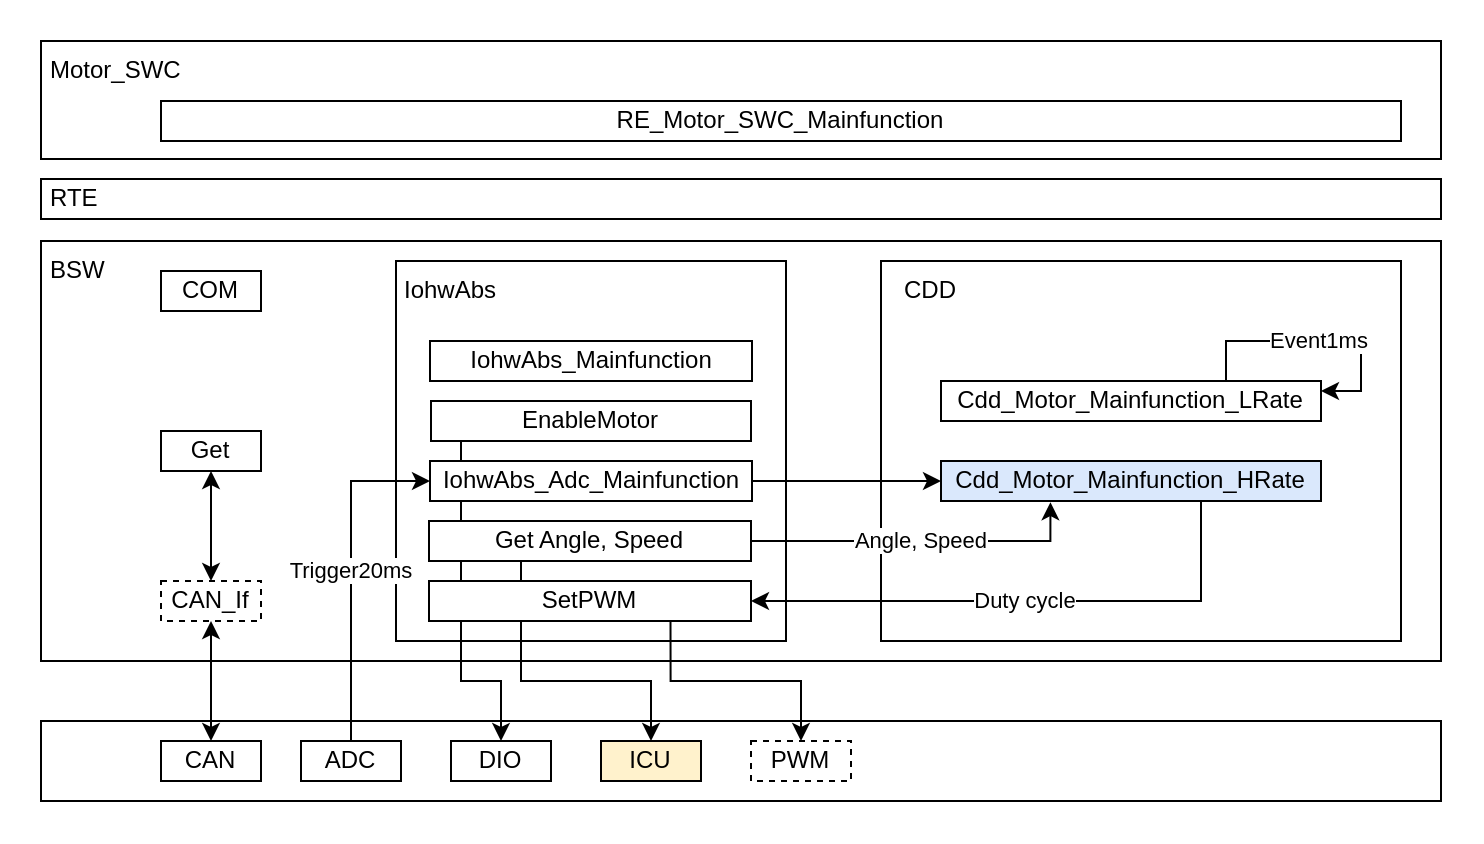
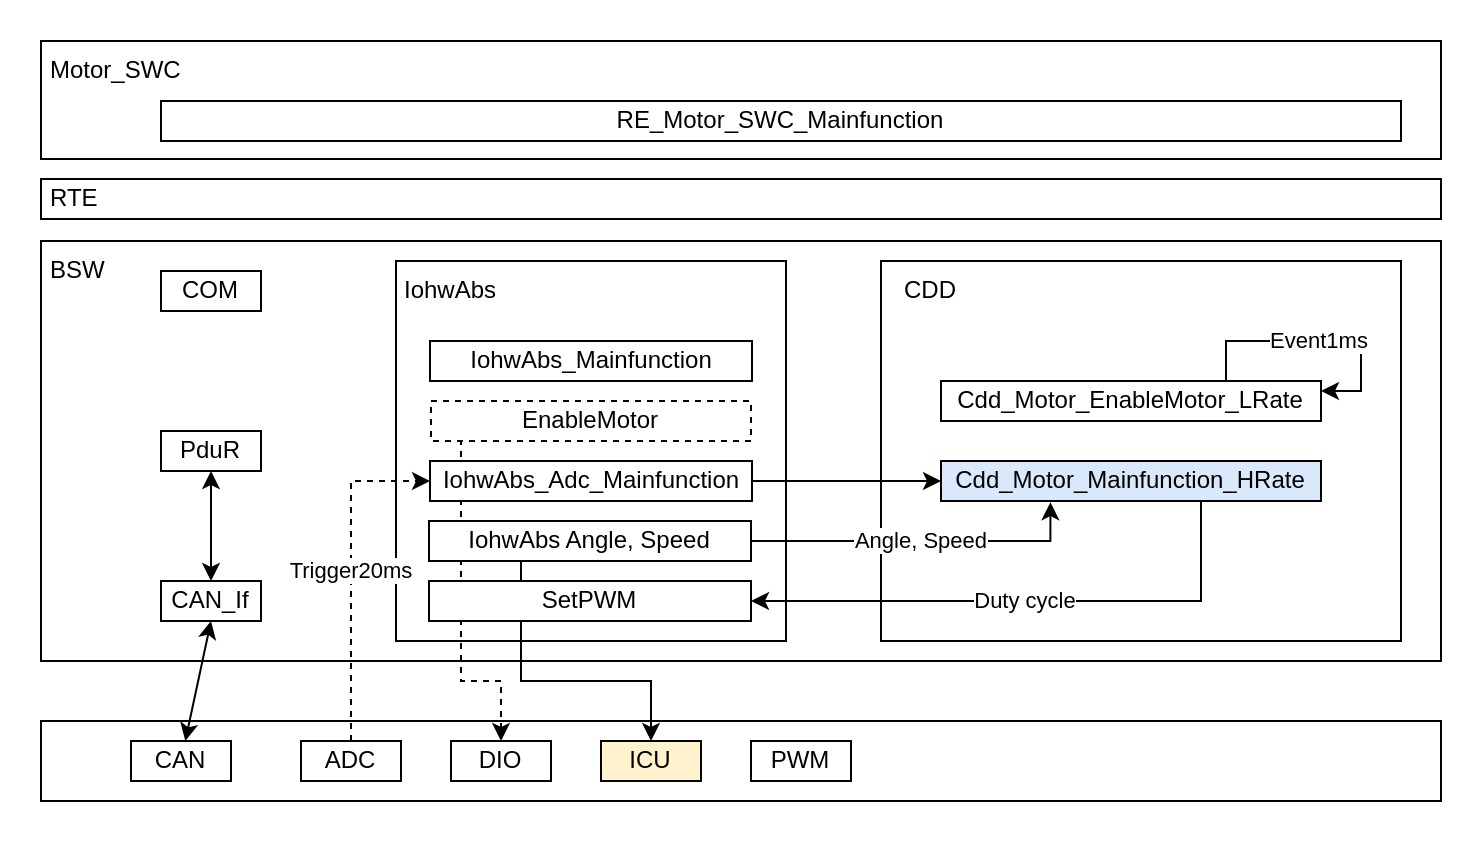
node "Cdd_Motor_Mainfunction_LRate": label "Cdd_Motor_Mainfunction_LRate" -> "Cdd_Motor_EnableMotor_LRate"
node "EnableMotor": style solid -> dashed
node "Get": label "Get" -> "PduR"
node "Get Angle, Speed": label "Get Angle, Speed" -> "IohwAbs Angle, Speed"
node "CAN_If": style dashed -> solid
edge "ADC" -> "IohwAbs_Adc_Mainfunction": style solid -> dashed
edge "EnableMotor" -> "DIO": style solid -> dashed
edge "SetPWM" -> "PWM": removed
node "CAN": moved (211, 761) -> (181, 761)
node "PWM": style dashed -> solid
